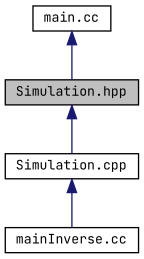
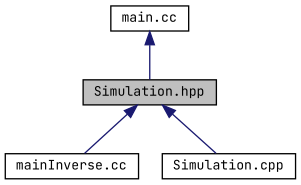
edge "mainInverse.cc" -> "Simulation.cpp": now "mainInverse.cc" -> "Simulation.hpp"
